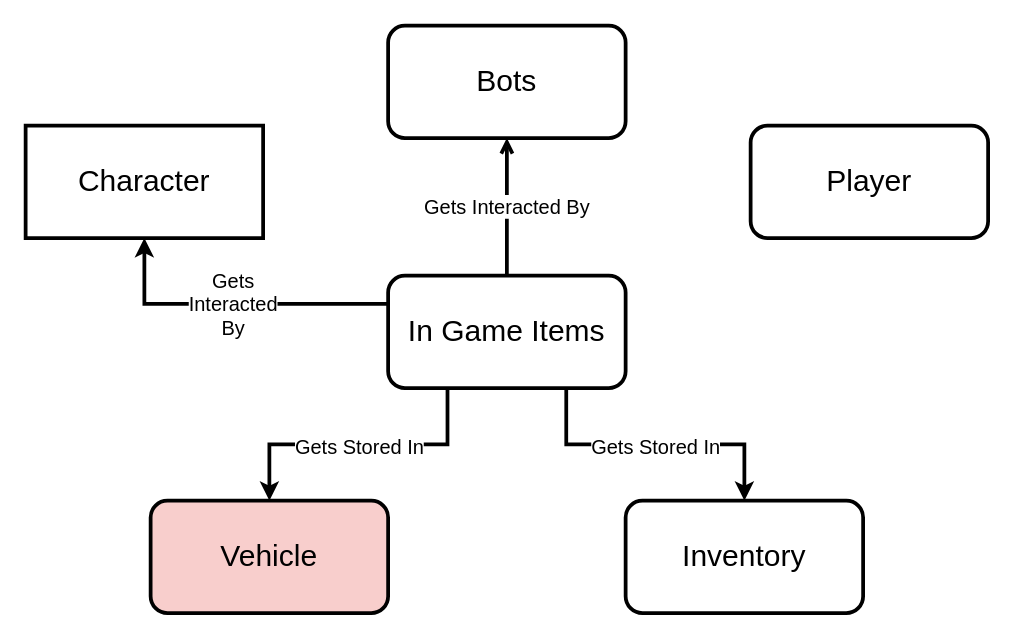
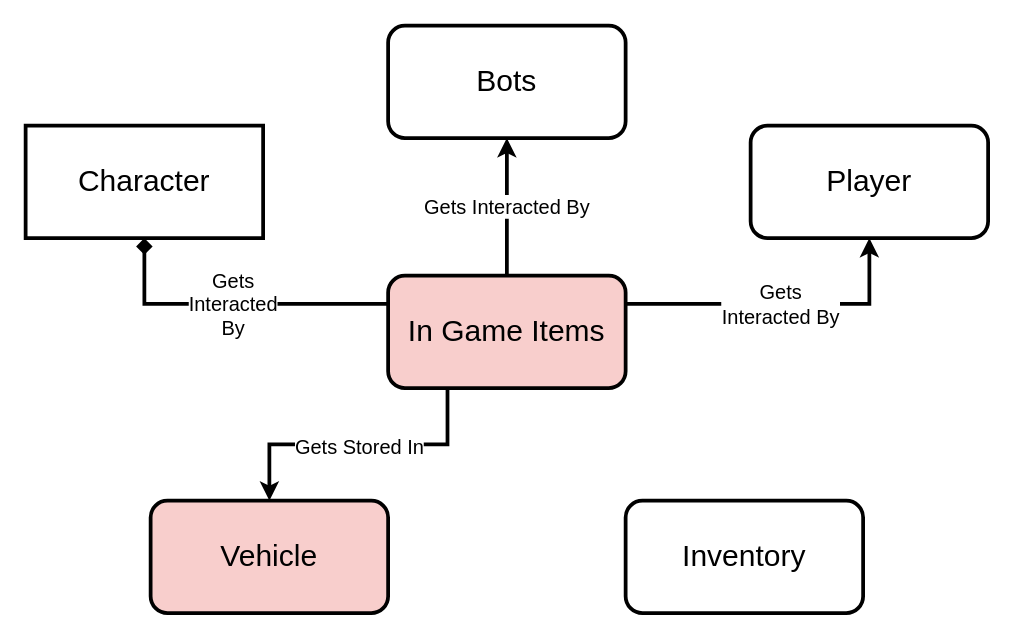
edge "In Game Items" -> "Bots": arrowhead open -> classic
edge "In Game Items" -> "Character": arrowhead classic -> diamond
edge "In Game Items" -> "Player": added, label "Gets Interacted By"
node "In Game Items": fillcolor #ffffff -> #f8cecc
edge "In Game Items" -> "Inventory": removed, label "Gets Stored In"
